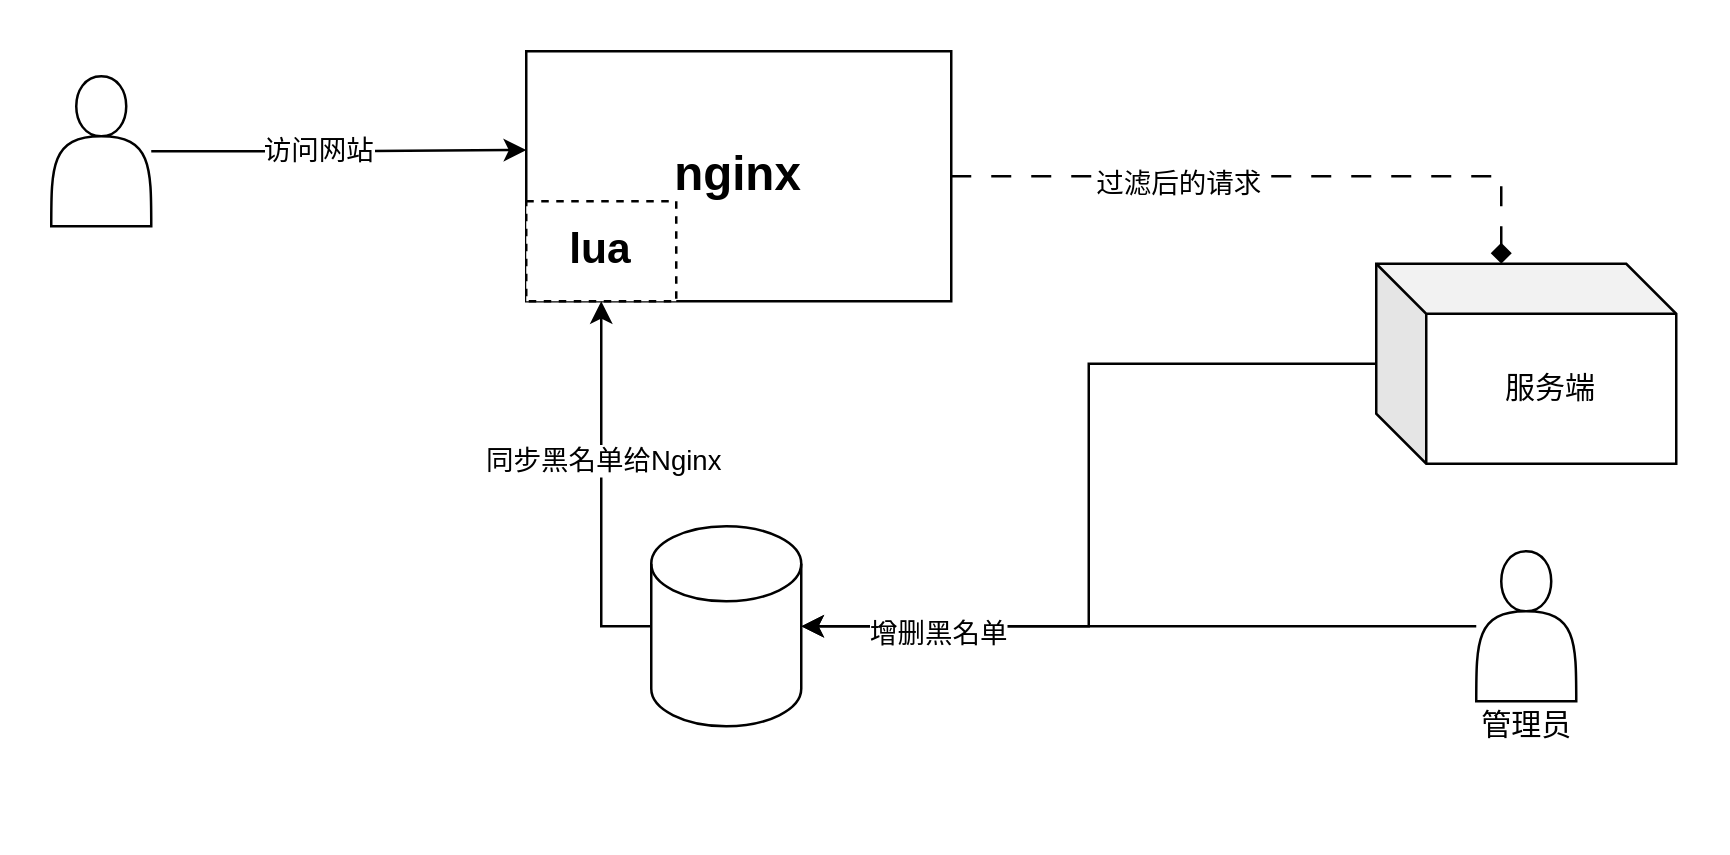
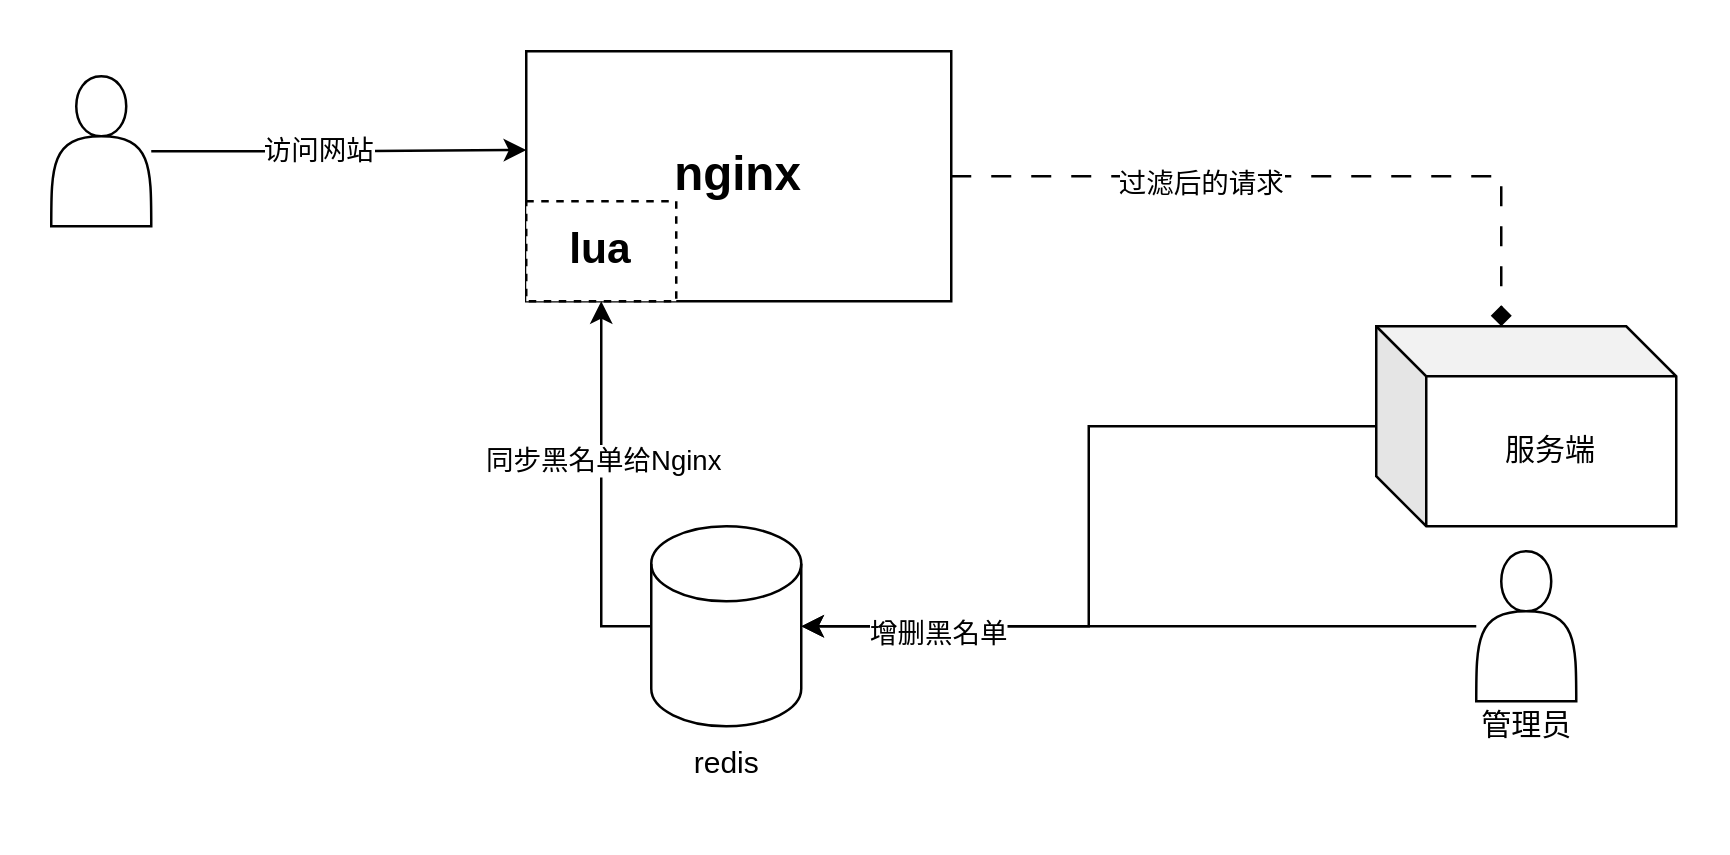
node "服务端": moved (1526, 364) -> (1526, 426)
node "redis": added
